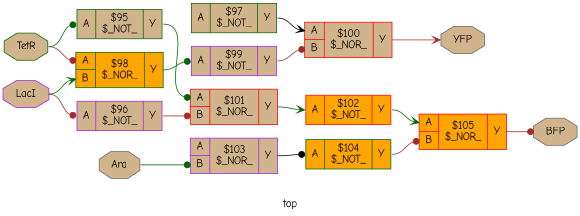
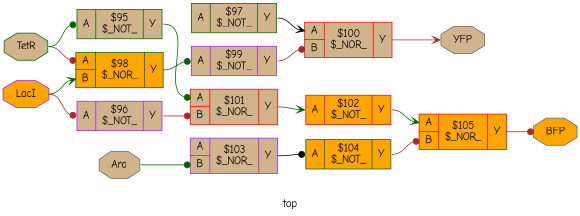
node "LacI": fillcolor tan -> orange
node "BFP": fillcolor tan -> orange
